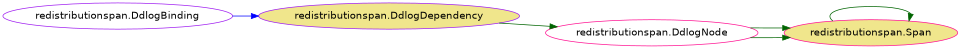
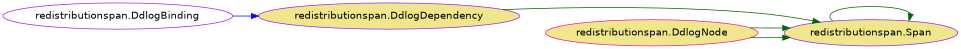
edge "redistributionspan.DdlogDependency" -> "redistributionspan.DdlogNode": now "redistributionspan.DdlogDependency" -> "redistributionspan.Span"
node "redistributionspan.DdlogNode": fillcolor white -> khaki
node "redistributionspan.Span": color deeppink -> purple
